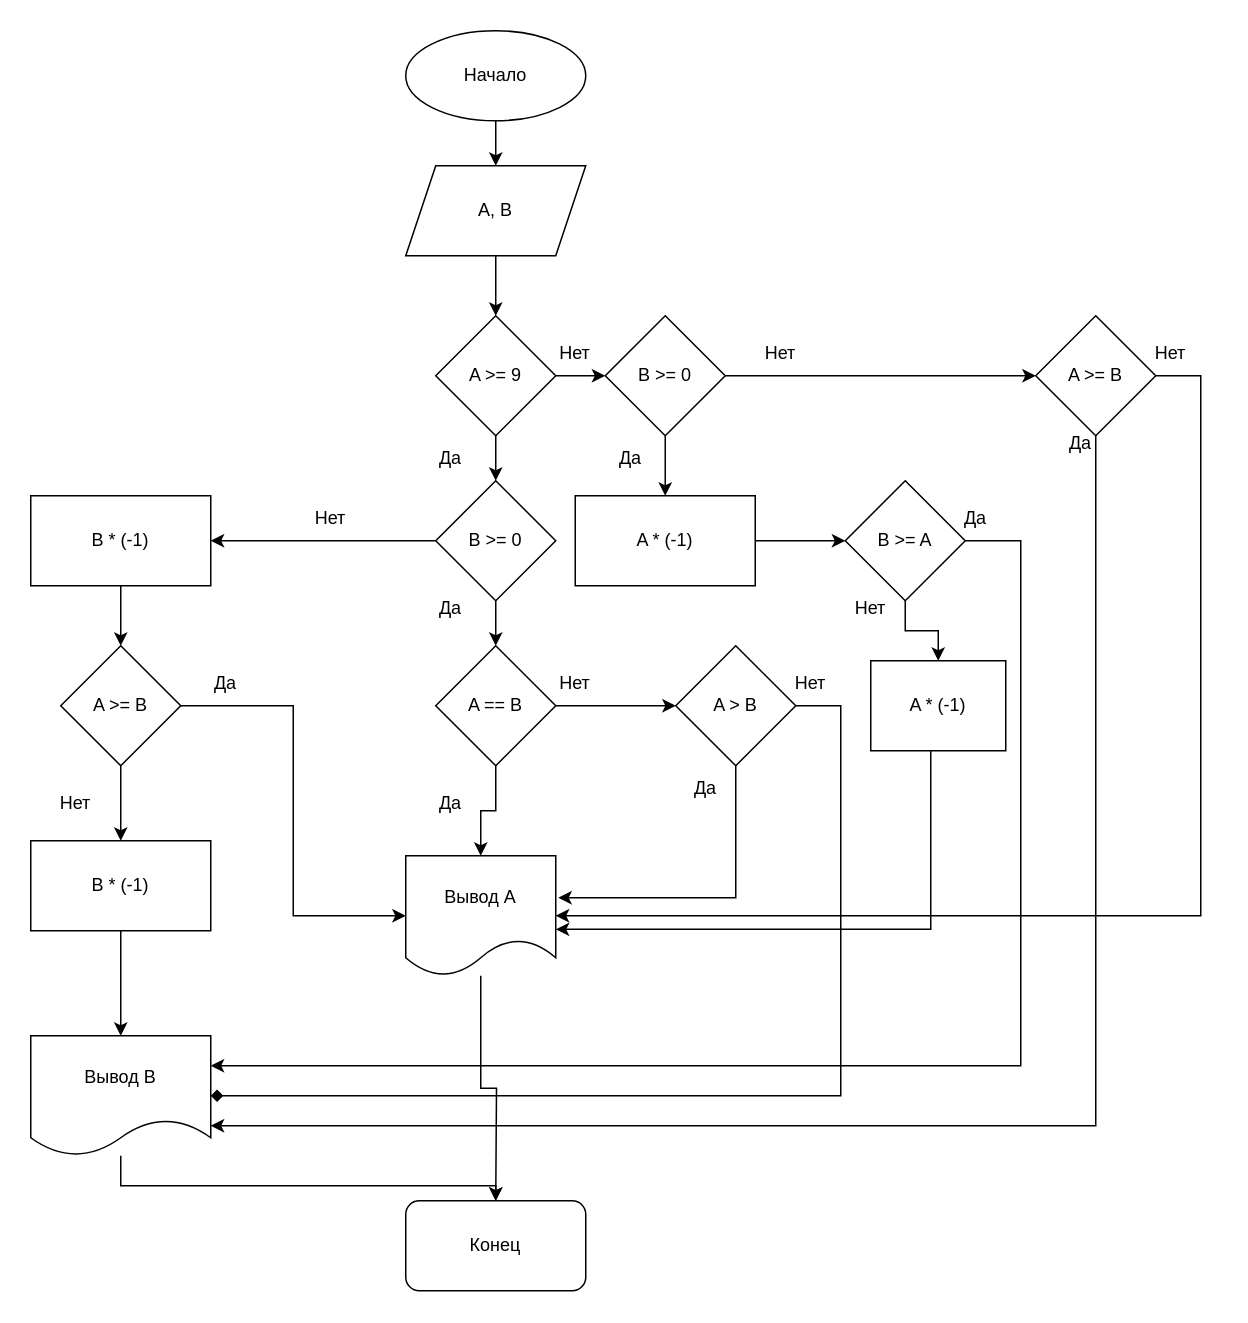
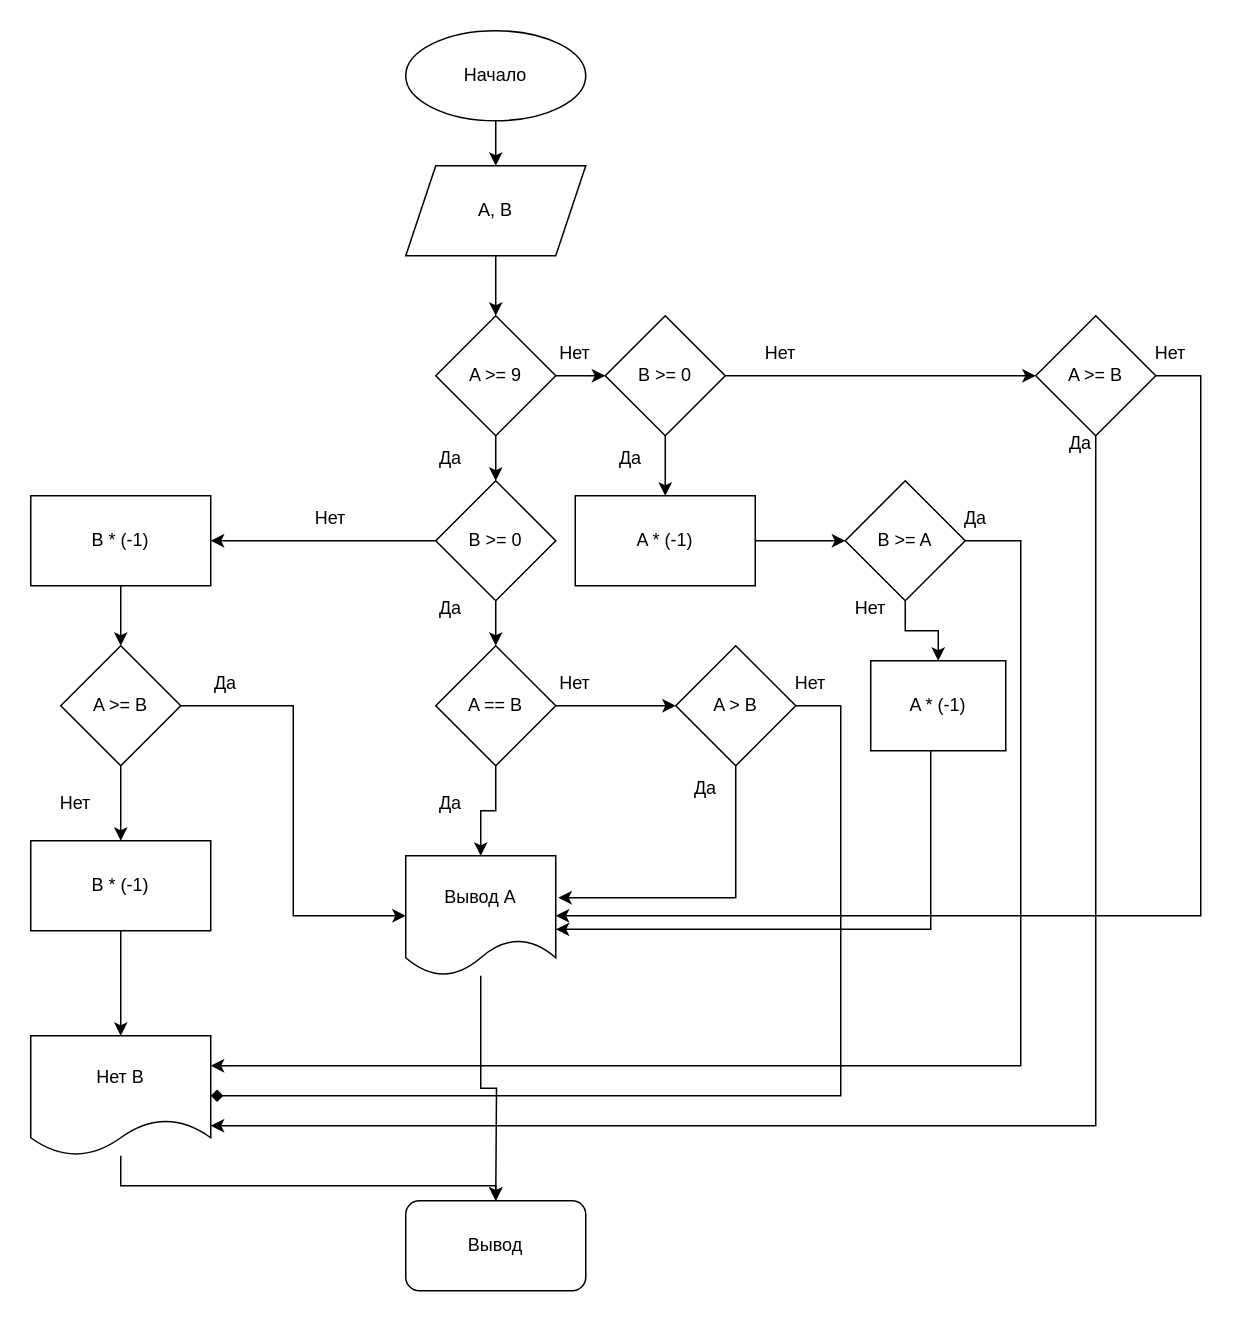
node "Вывод B": label "Вывод B" -> "Нет B"
node "Конец": label "Конец" -> "Вывод"
